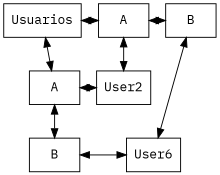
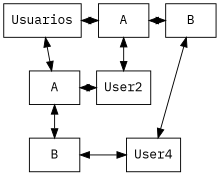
node "User6": label "User6" -> "User4"
